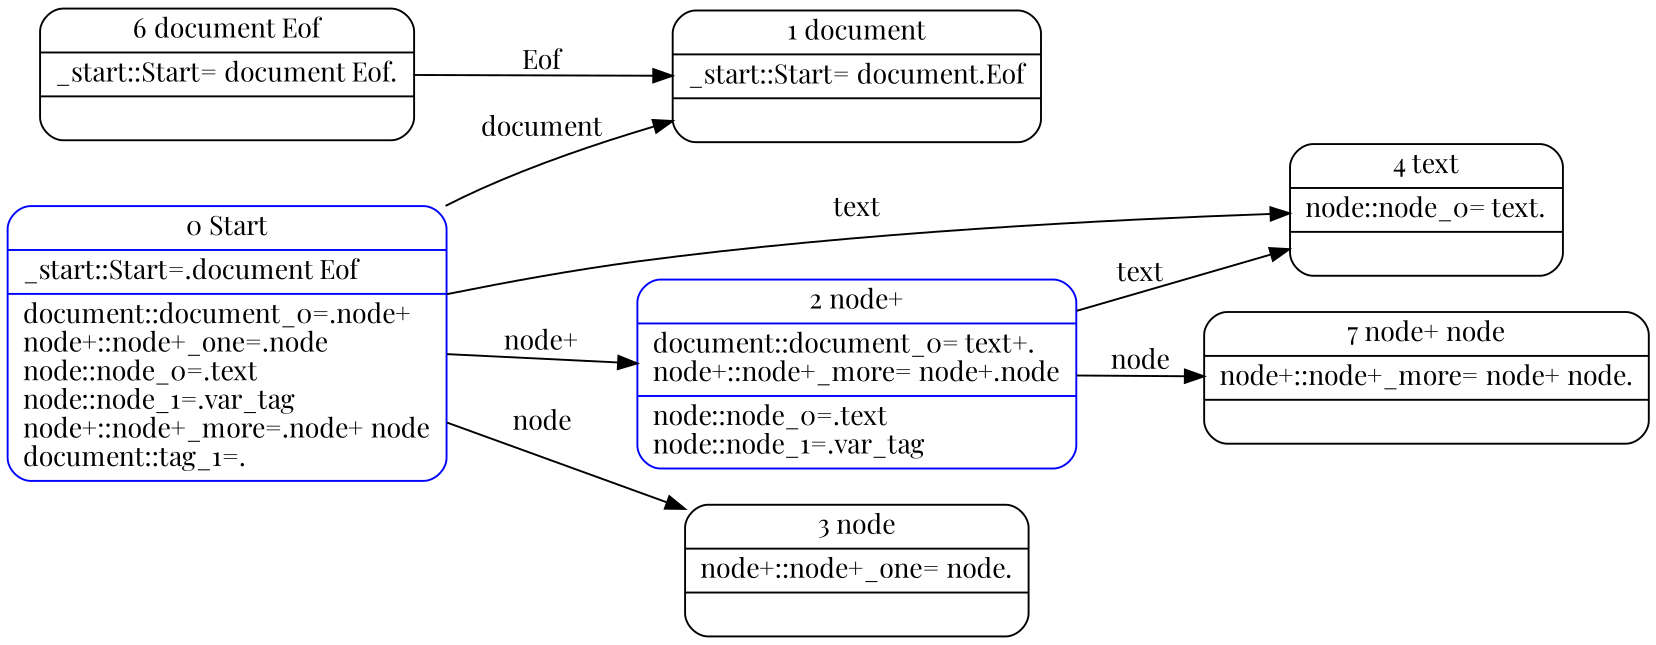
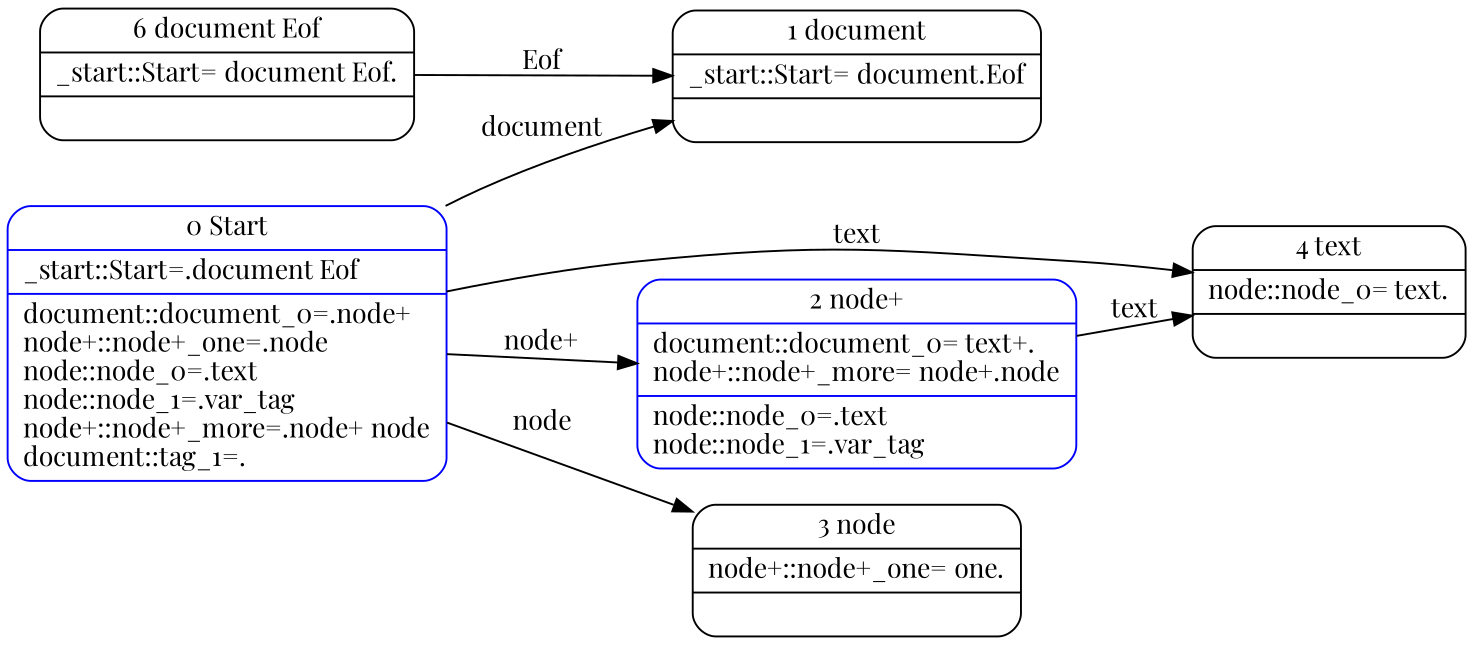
node "7 node+ node": removed
node "3 node": text "node+::node+_one= node." -> "node+::node+_one= one."
